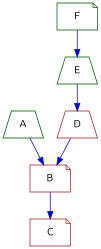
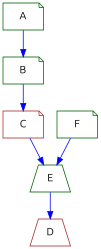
node "A": shape trapezium -> note
edge "C" -> "E": added
edge "D" -> "B": removed
node "B": color brown -> darkgreen
